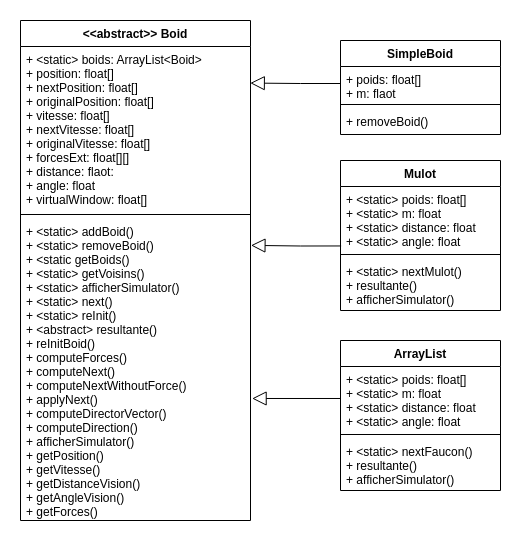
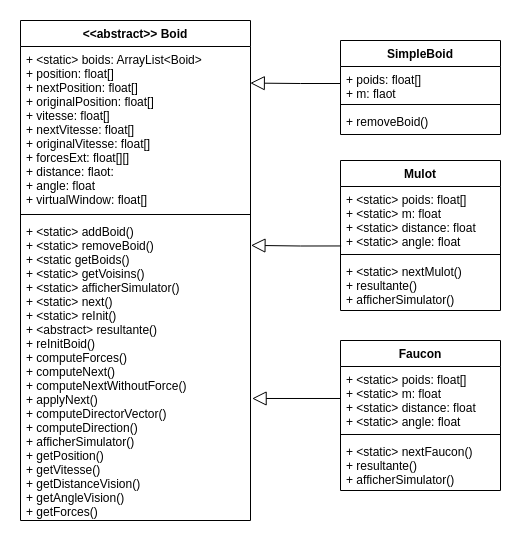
node "ArrayList": label "ArrayList" -> "Faucon"
